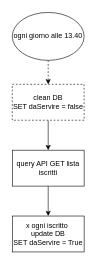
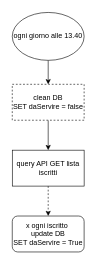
edge "ogni giorno alle 13.40" -> "clean DB SET daServire = false": style dashed -> solid
edge "query API GET lista iscritti" -> "x ogni iscritto update DB SET daServire = True": style solid -> dashed
node "x ogni iscritto update DB SET daServire = True": shape rectangle -> rounded rectangle
